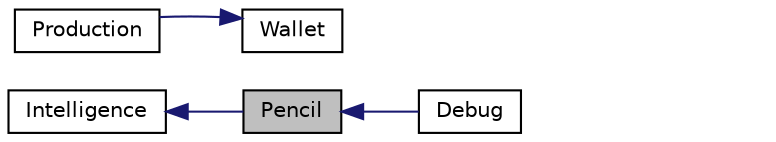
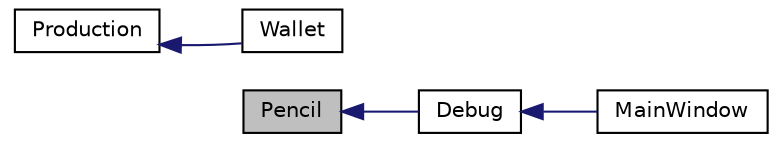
edge "Production" -> "Wallet": reversed
node "Intelligence": removed
node "MainWindow": added
